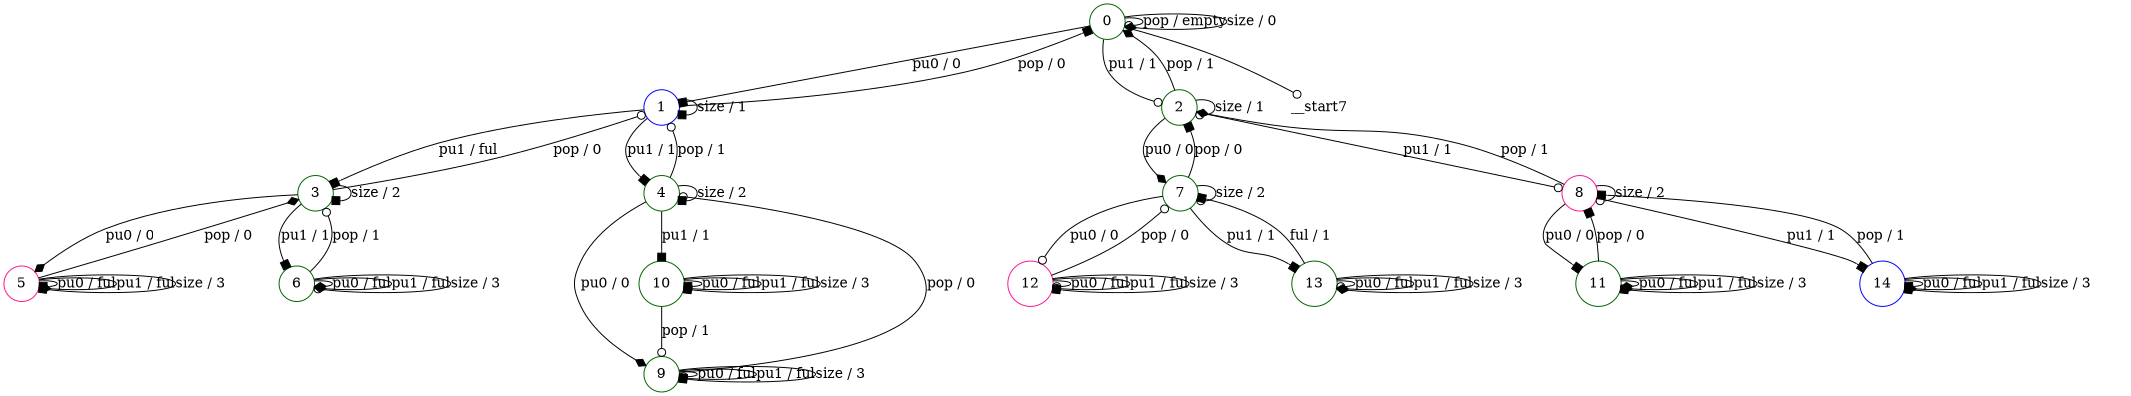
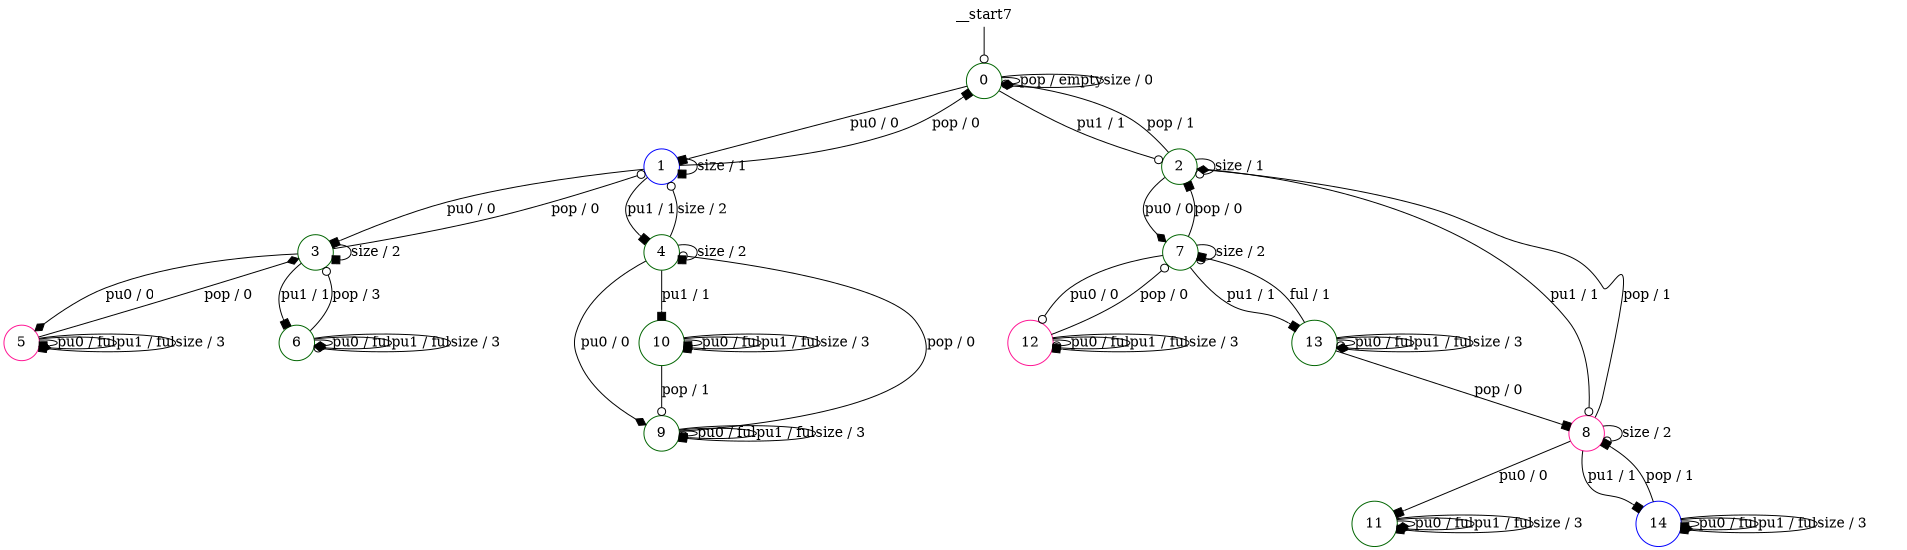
edge "0" -> "__start7": reversed
edge "1" -> "3": label "pu1 / ful" -> "pu0 / 0"
edge "4" -> "1": label "pop / 1" -> "size / 2"
edge "6" -> "3": label "pop / 1" -> "pop / 3"
edge "11" -> "8": now "13" -> "8"
